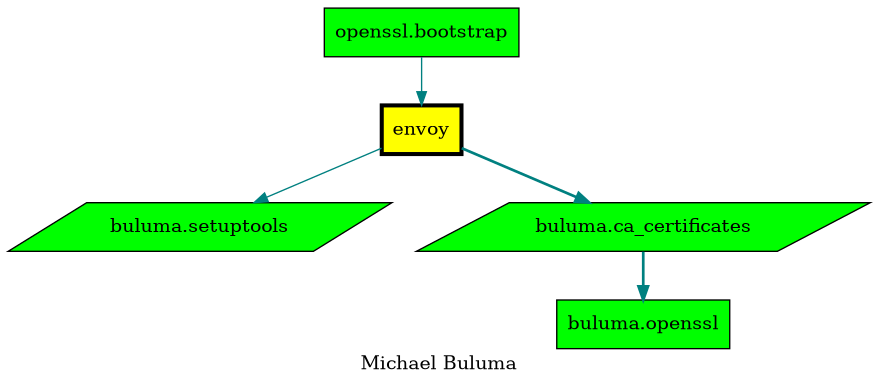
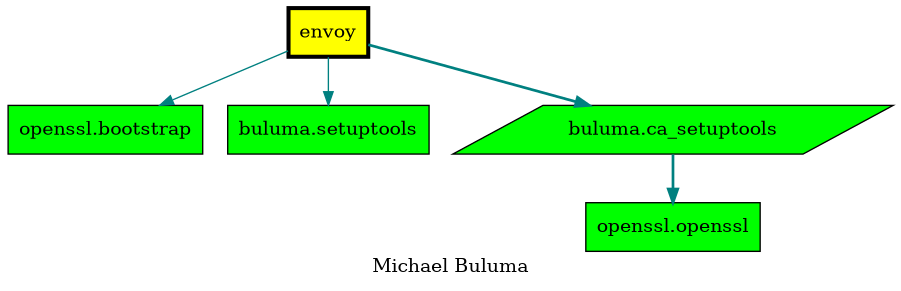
edge "openssl.bootstrap" -> "envoy": reversed
node "buluma.setuptools": shape parallelogram -> box
node "buluma.ca_certificates": label "buluma.ca_certificates" -> "buluma.ca_setuptools"
node "buluma.openssl": label "buluma.openssl" -> "openssl.openssl"
